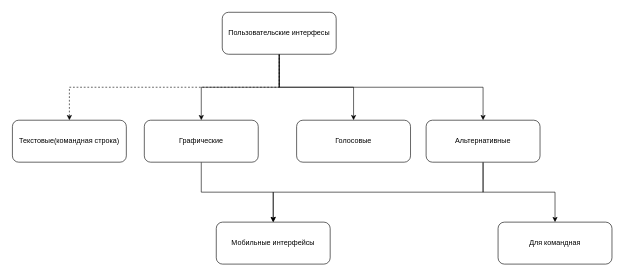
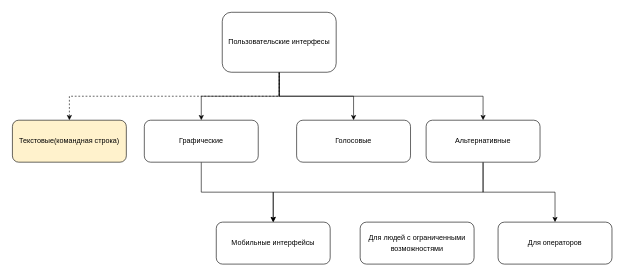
node "Пользовательские интерфесы": size 114x42 -> 114x60
node "Текстовые(командная строка)": fillcolor #ffffff -> #fff2cc
node "Для людей с ограниченными возможностями": added
node "Для командная": label "Для командная" -> "Для операторов"
